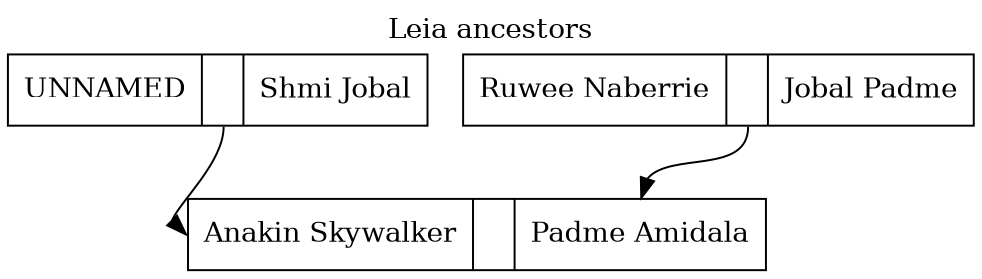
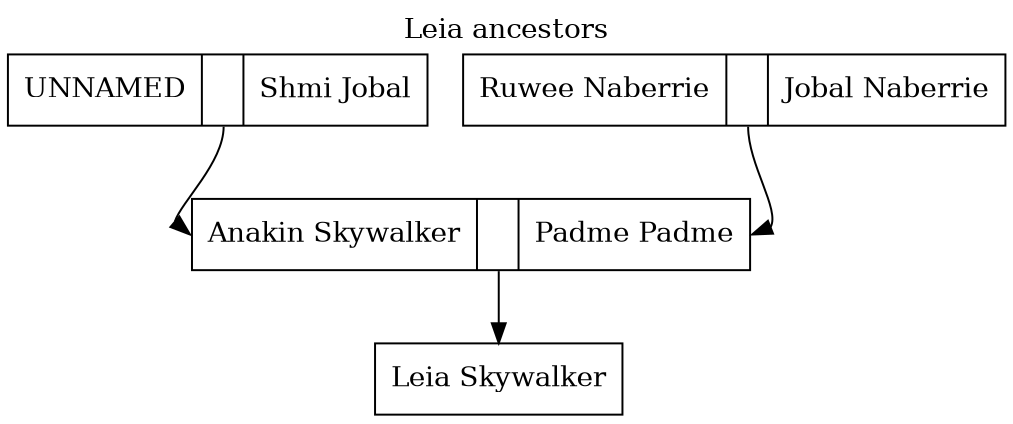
node "Ruwee Naberrie": text "Jobal Padme" -> "Jobal Naberrie"
node "Anakin Skywalker": text "Padme Amidala" -> "Padme Padme"
node "Leia Skywalker": added
